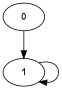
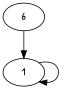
node "0": label "0" -> "6"
